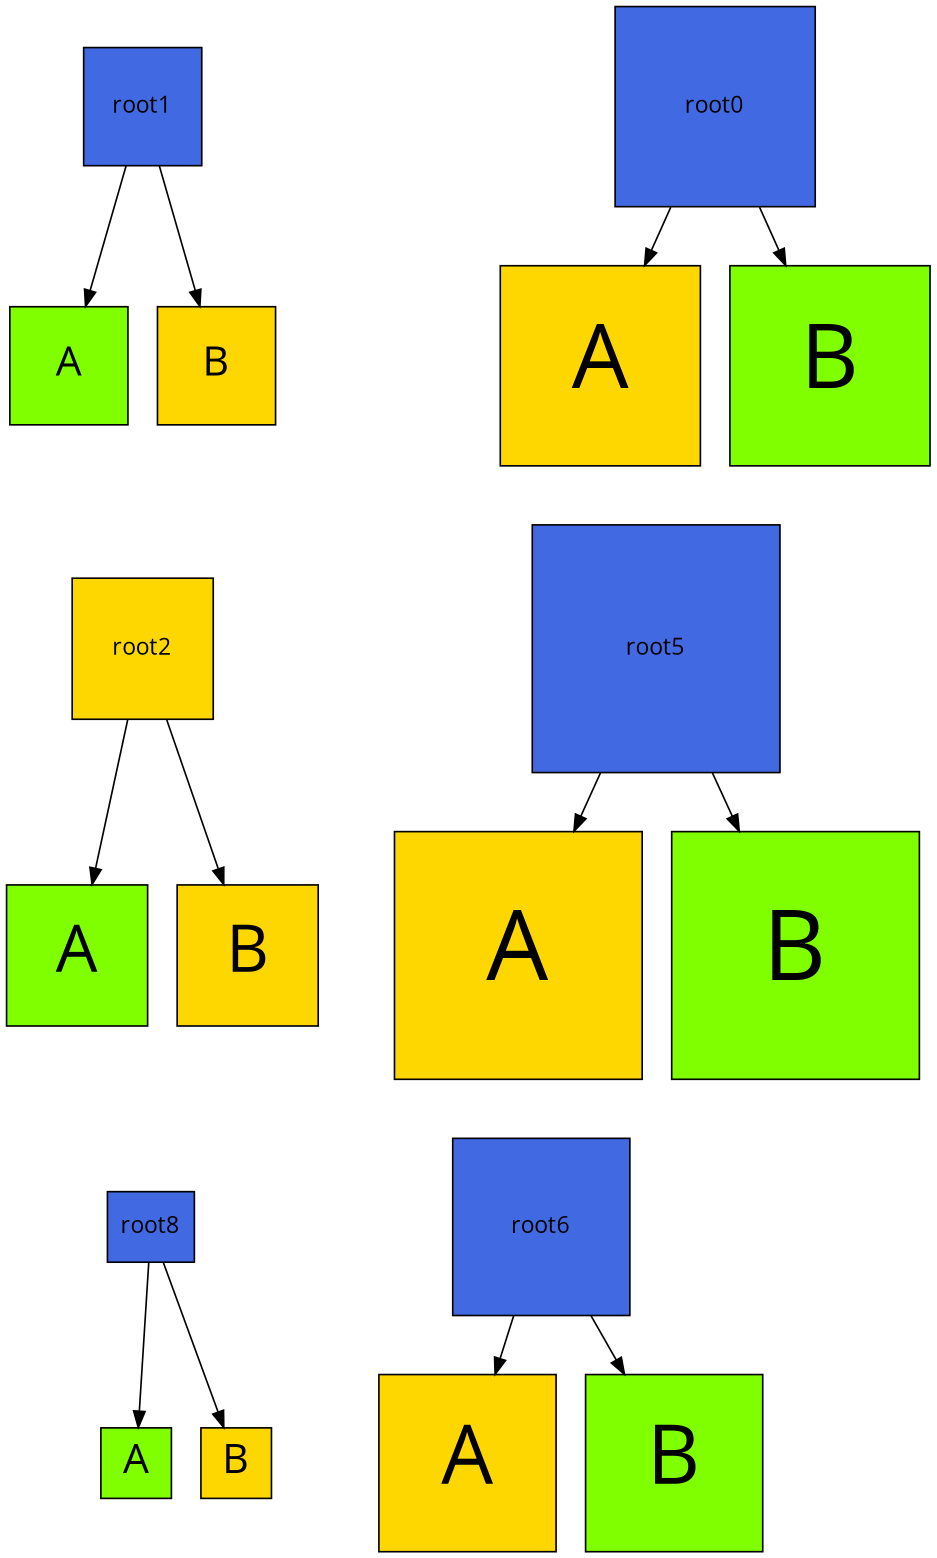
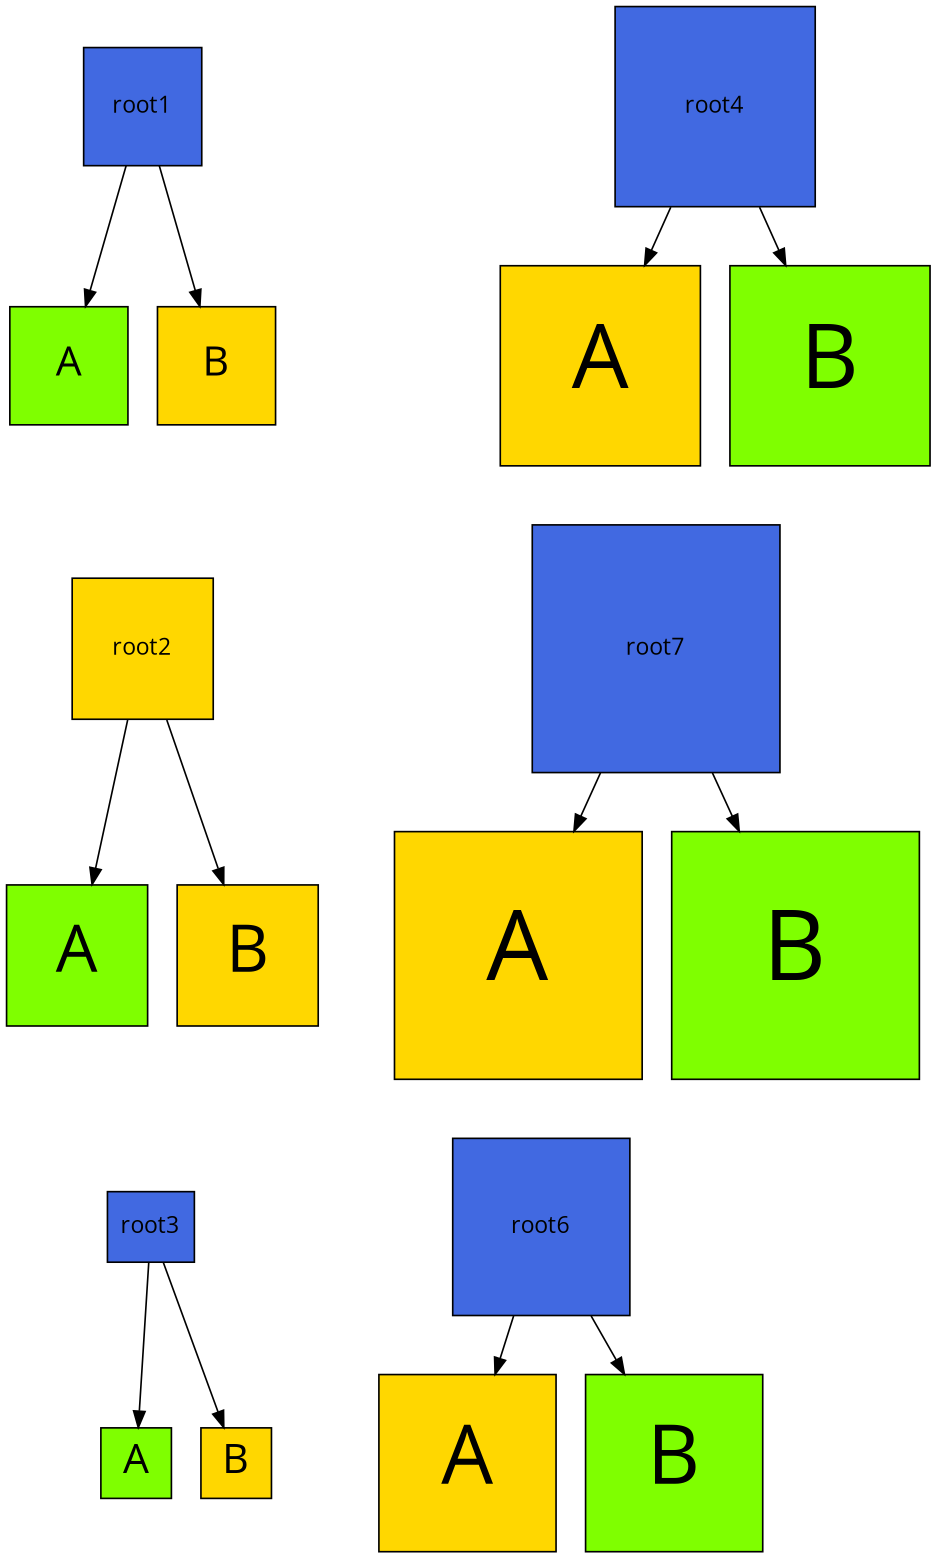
node "root0": label "root0" -> "root4"
node "root5": label "root5" -> "root7"
node "root8": label "root8" -> "root3"
